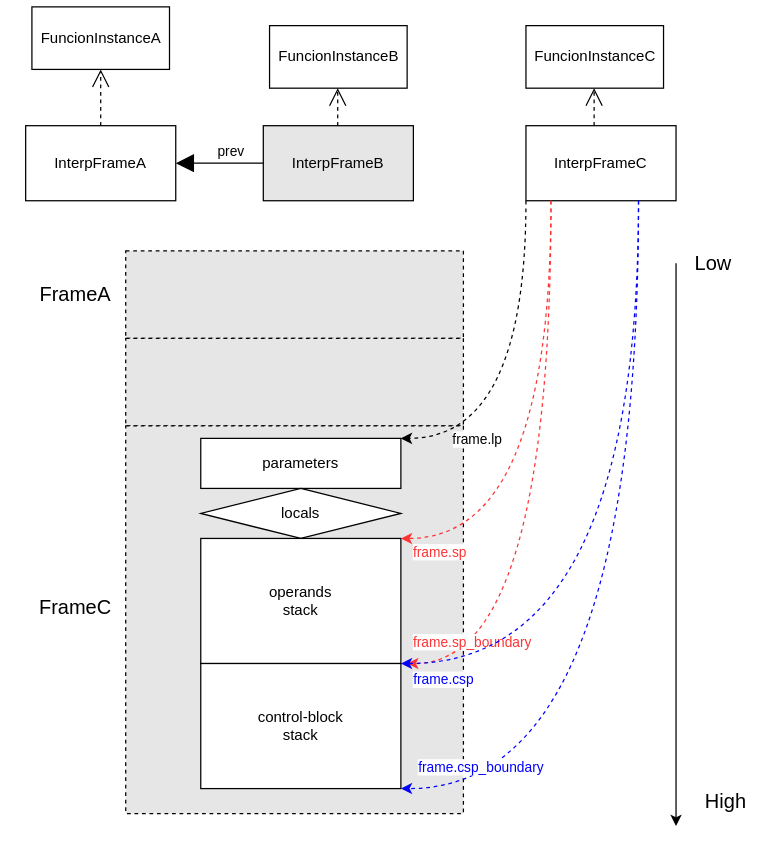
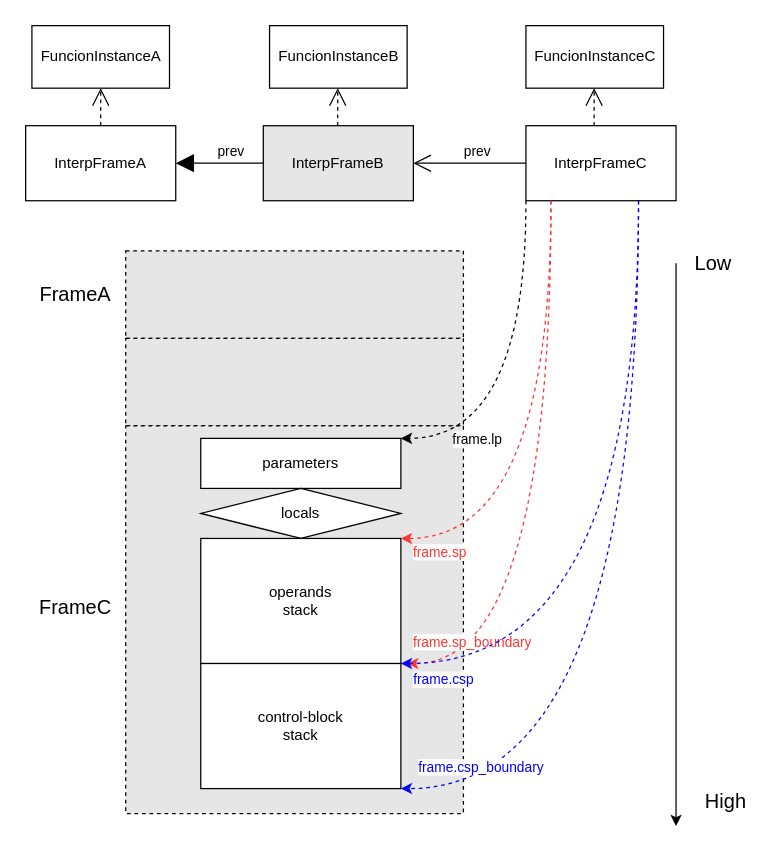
node "FuncionInstanceA": moved (101, 38) -> (101, 57)
edge "InterpFrameC" -> "InterpFrameB": added, label "prev"
